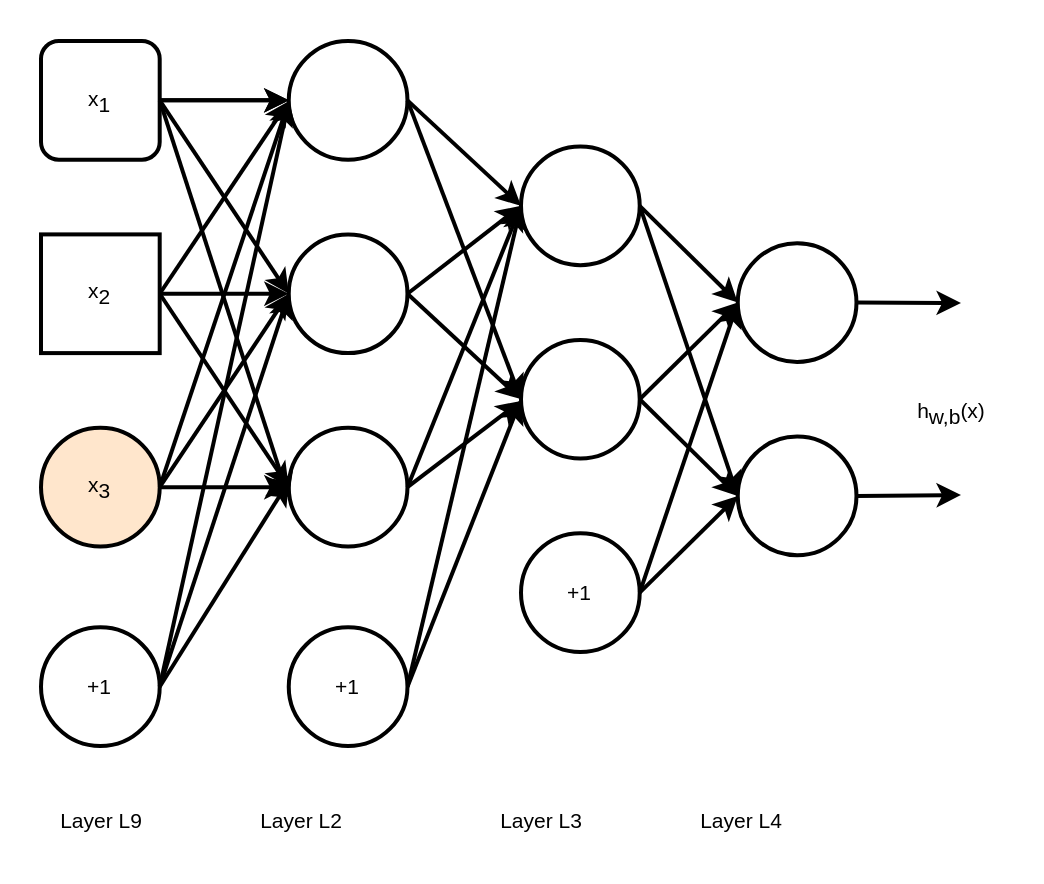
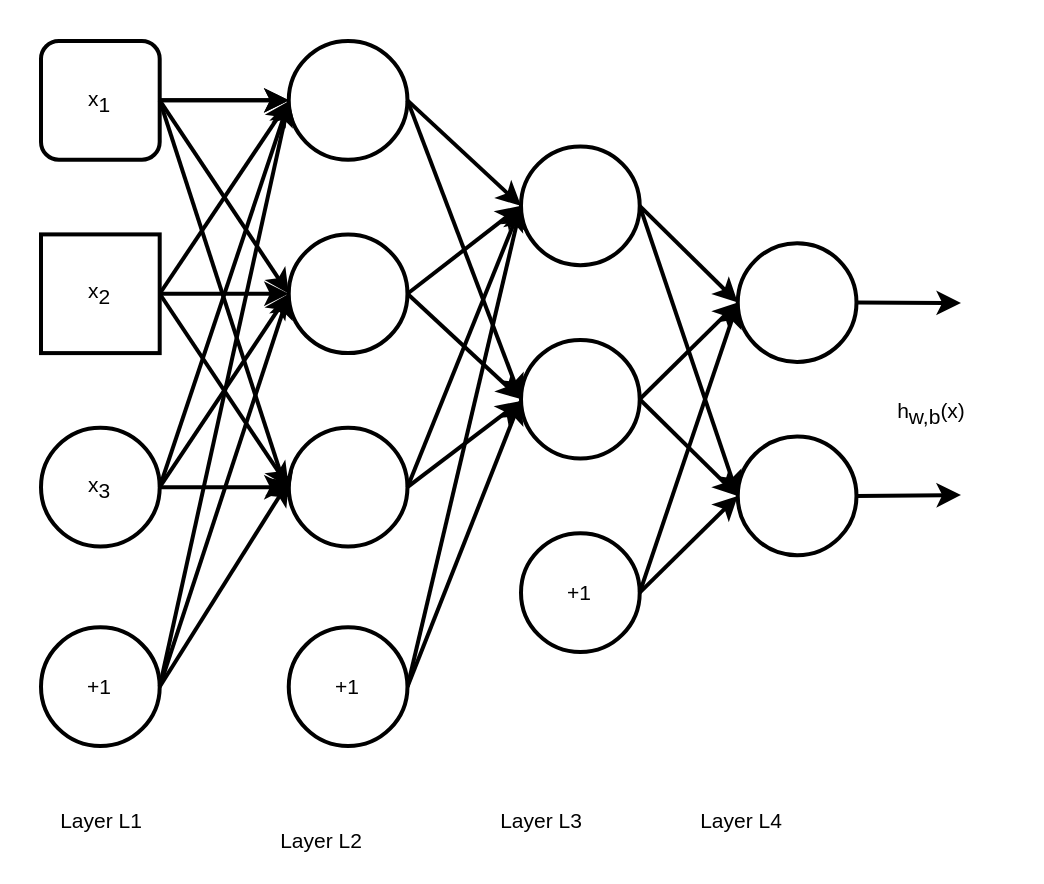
node "hw,b(x)": moved (950, 413) -> (930, 413)
node "x3": fillcolor #ffe6cc -> #ffffff
node "Layer L9": label "Layer L9" -> "Layer L1"
node "Layer L2": moved (301, 821) -> (321, 841)
